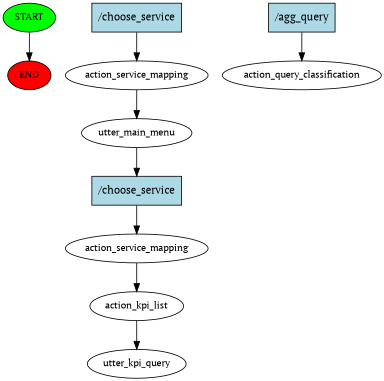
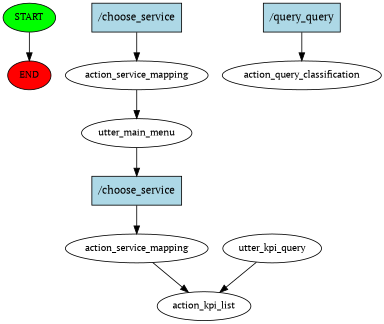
node "/agg_query": label "/agg_query" -> "/query_query"
edge "action_kpi_list" -> "utter_kpi_query": reversed
